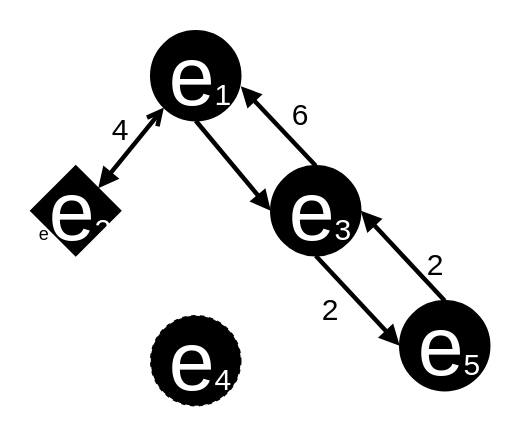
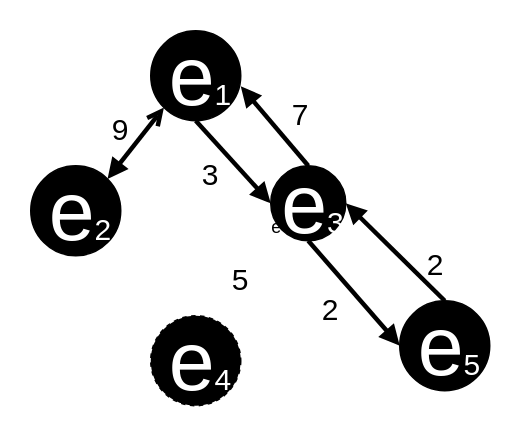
node "6": label "6" -> "7"
node "4": label "4" -> "9"
node "3": added
node "ee2": shape diamond -> ellipse
node "ee3": size 90x90 -> 75x75
node "5": added
